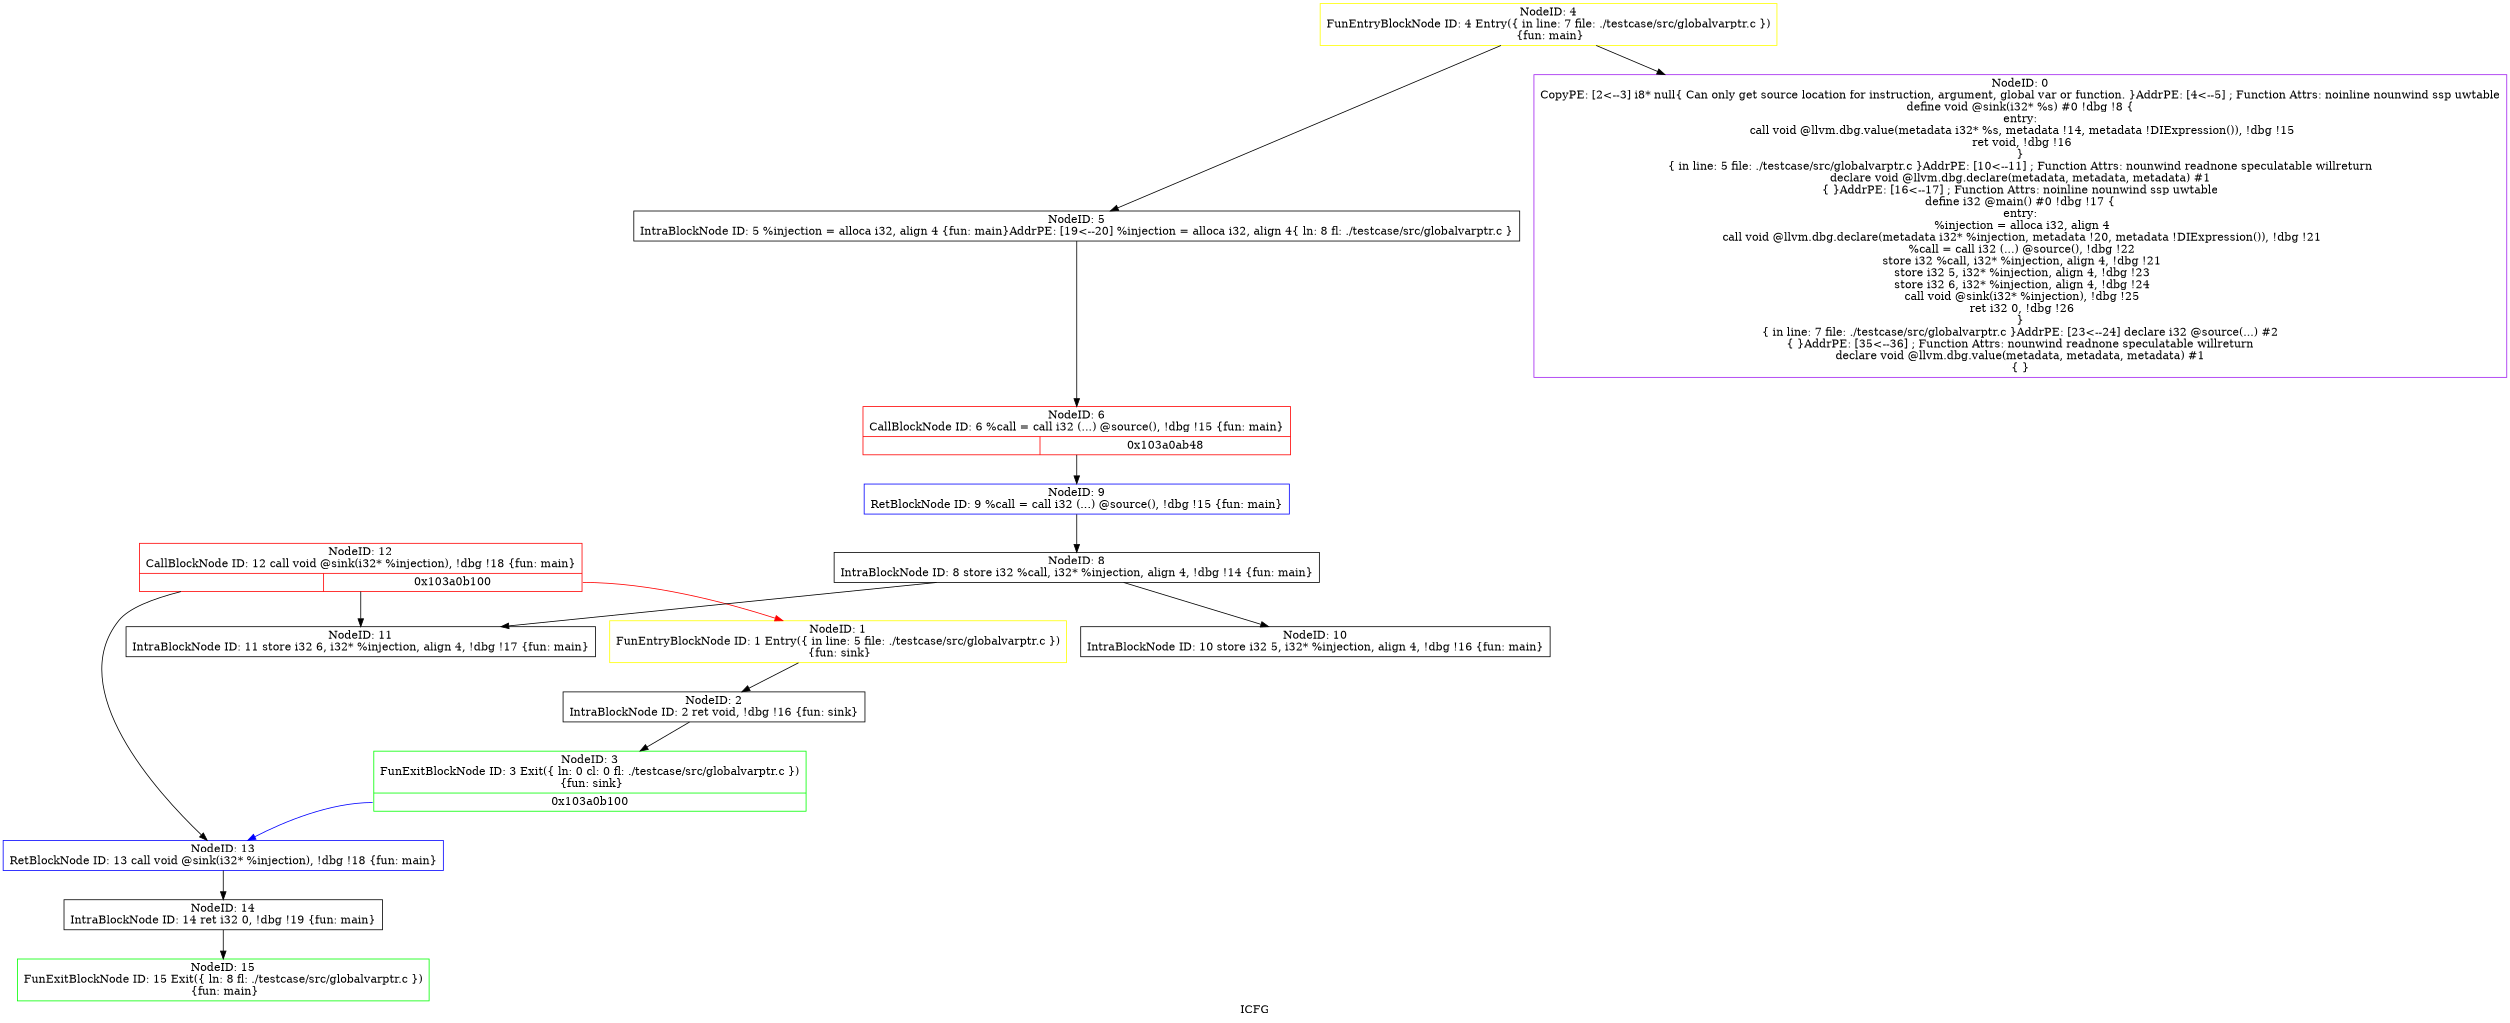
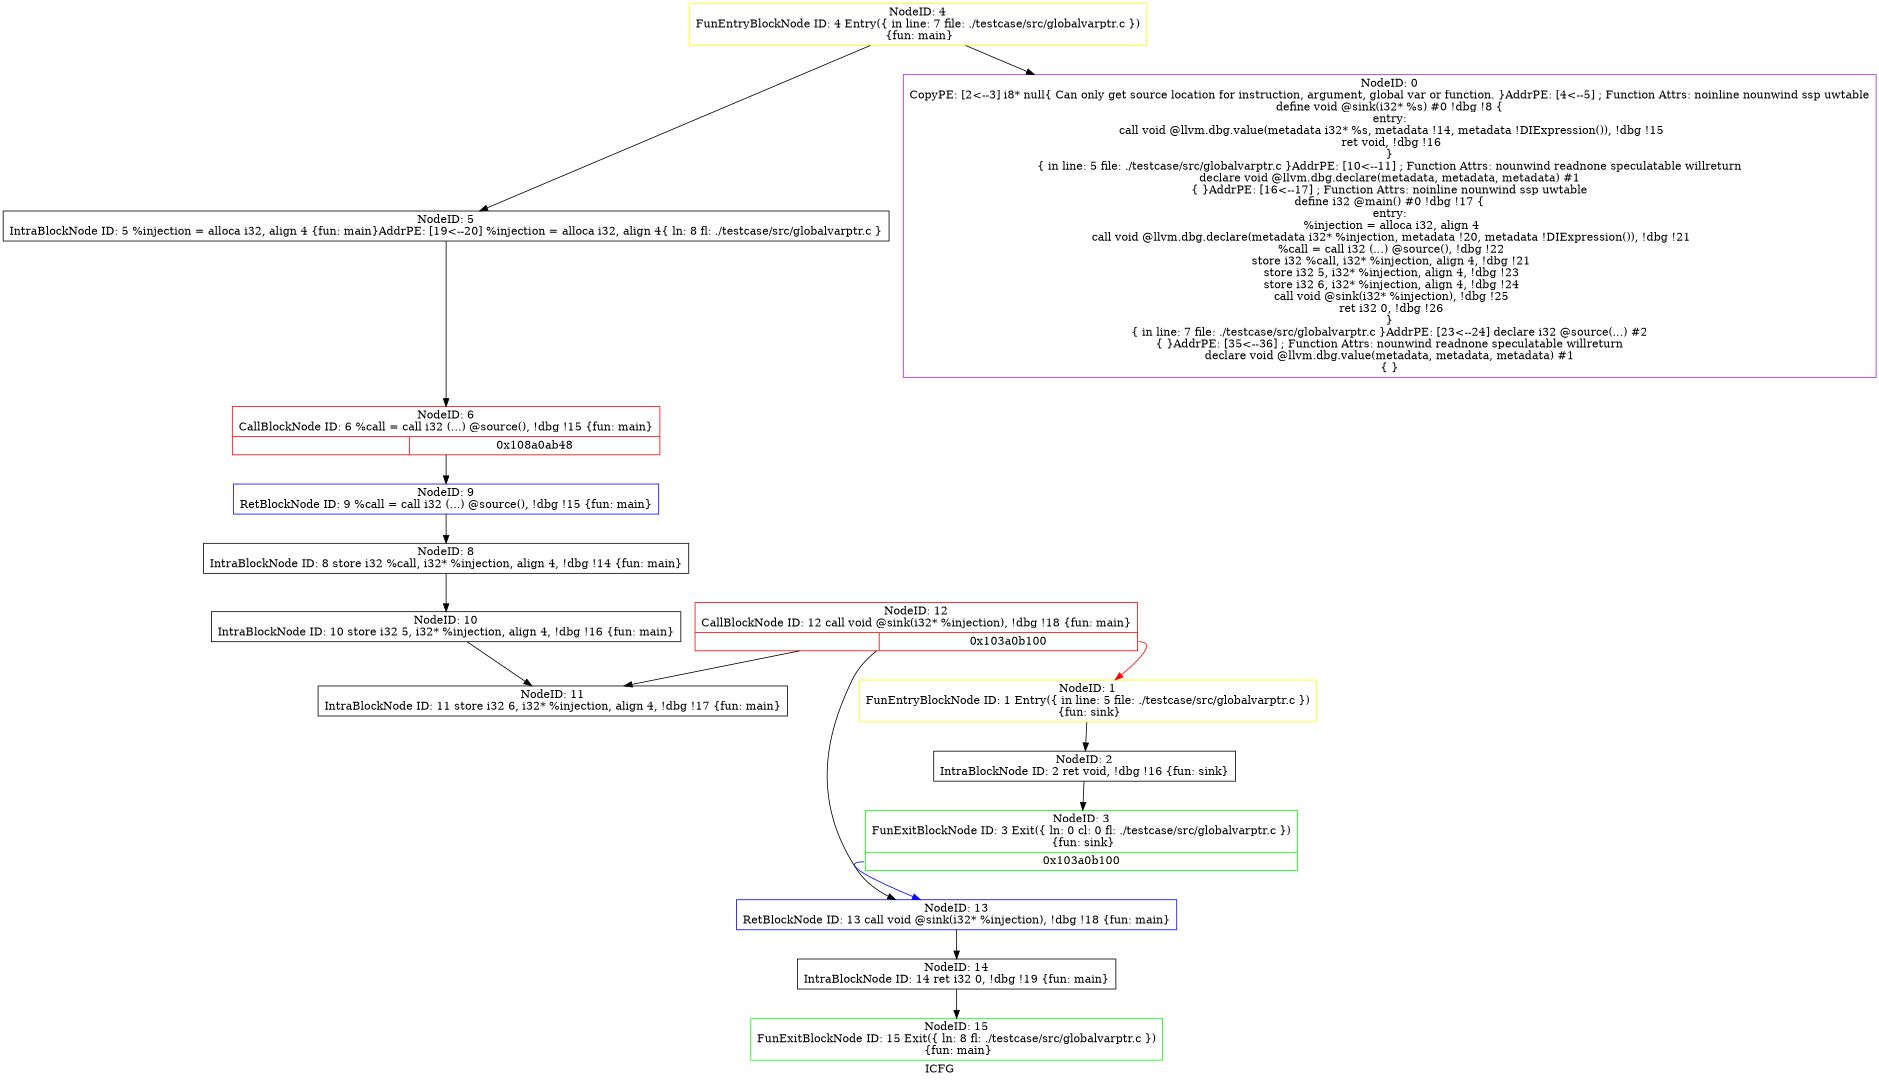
node "NodeID: 6": text "0x103a0ab48" -> "0x108a0ab48"
edge "NodeID: 8" -> "NodeID: 11": now "NodeID: 10" -> "NodeID: 11"
